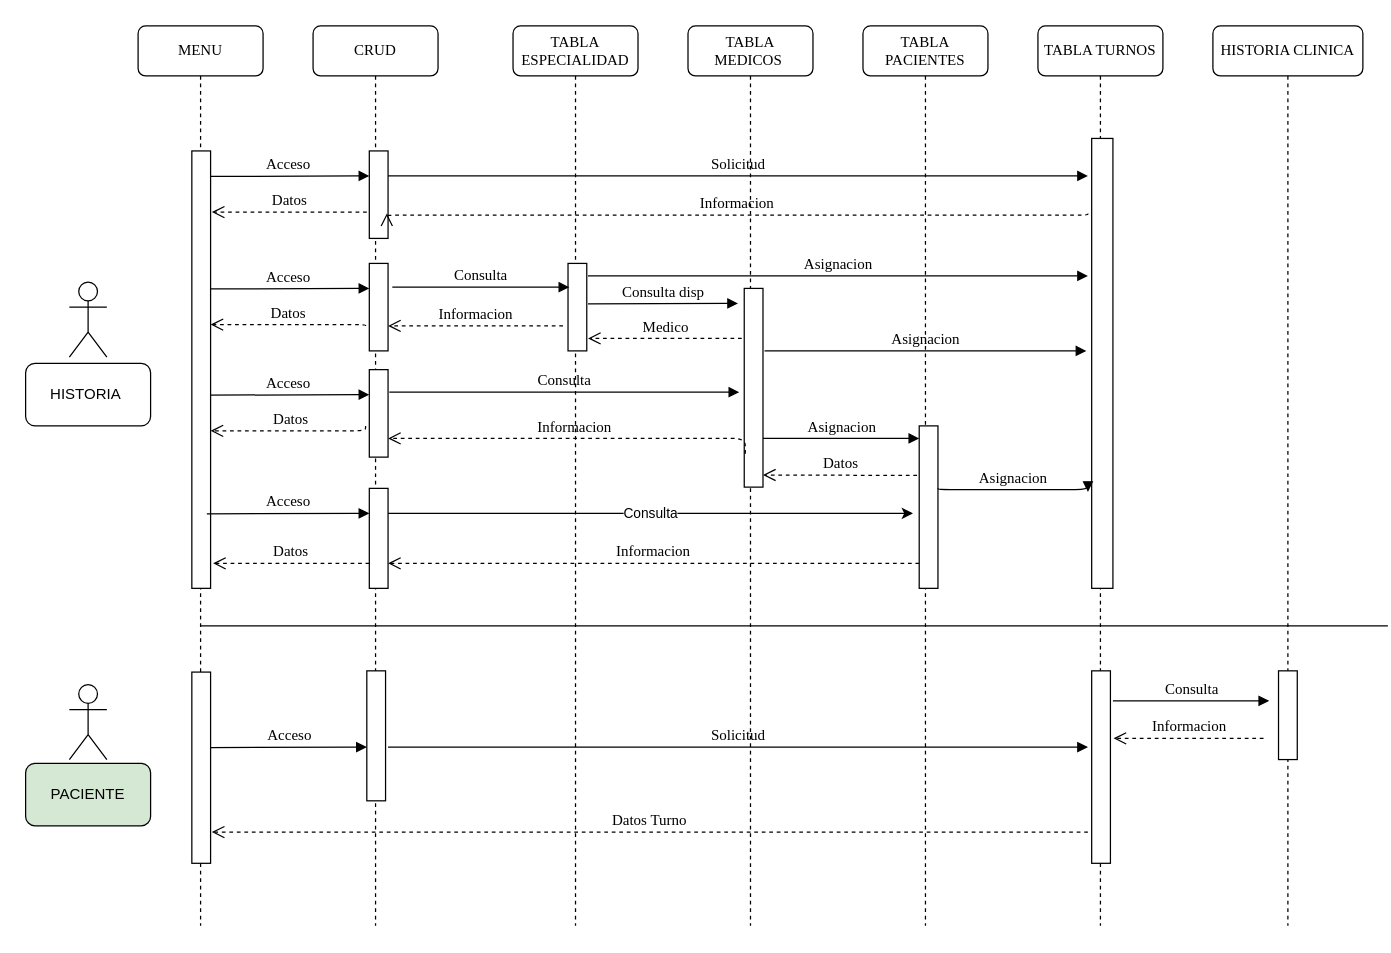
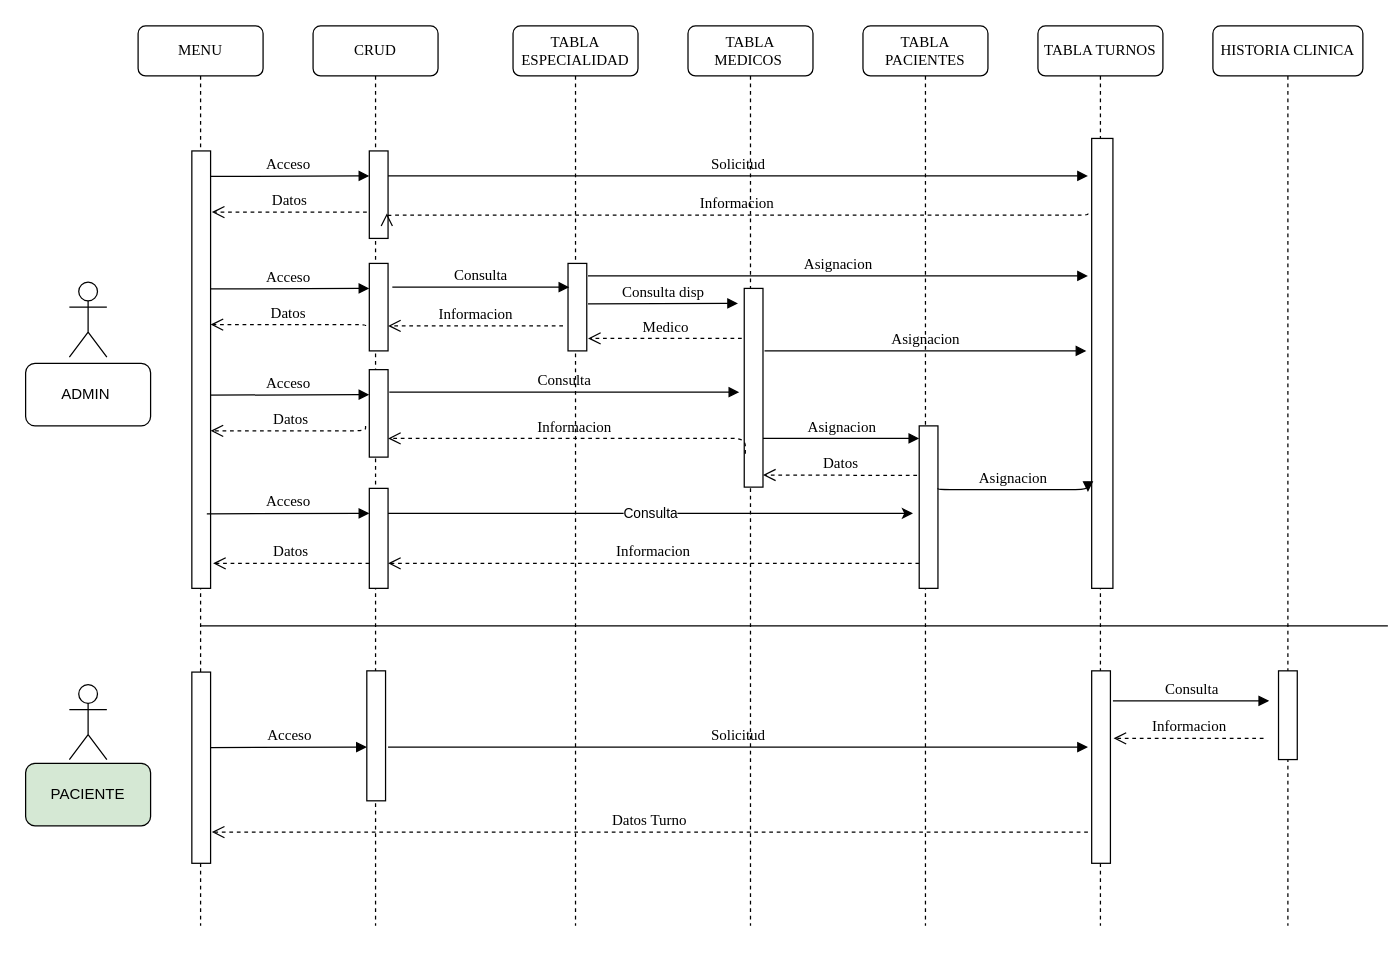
node "HISTORIA": label "HISTORIA" -> "ADMIN"
